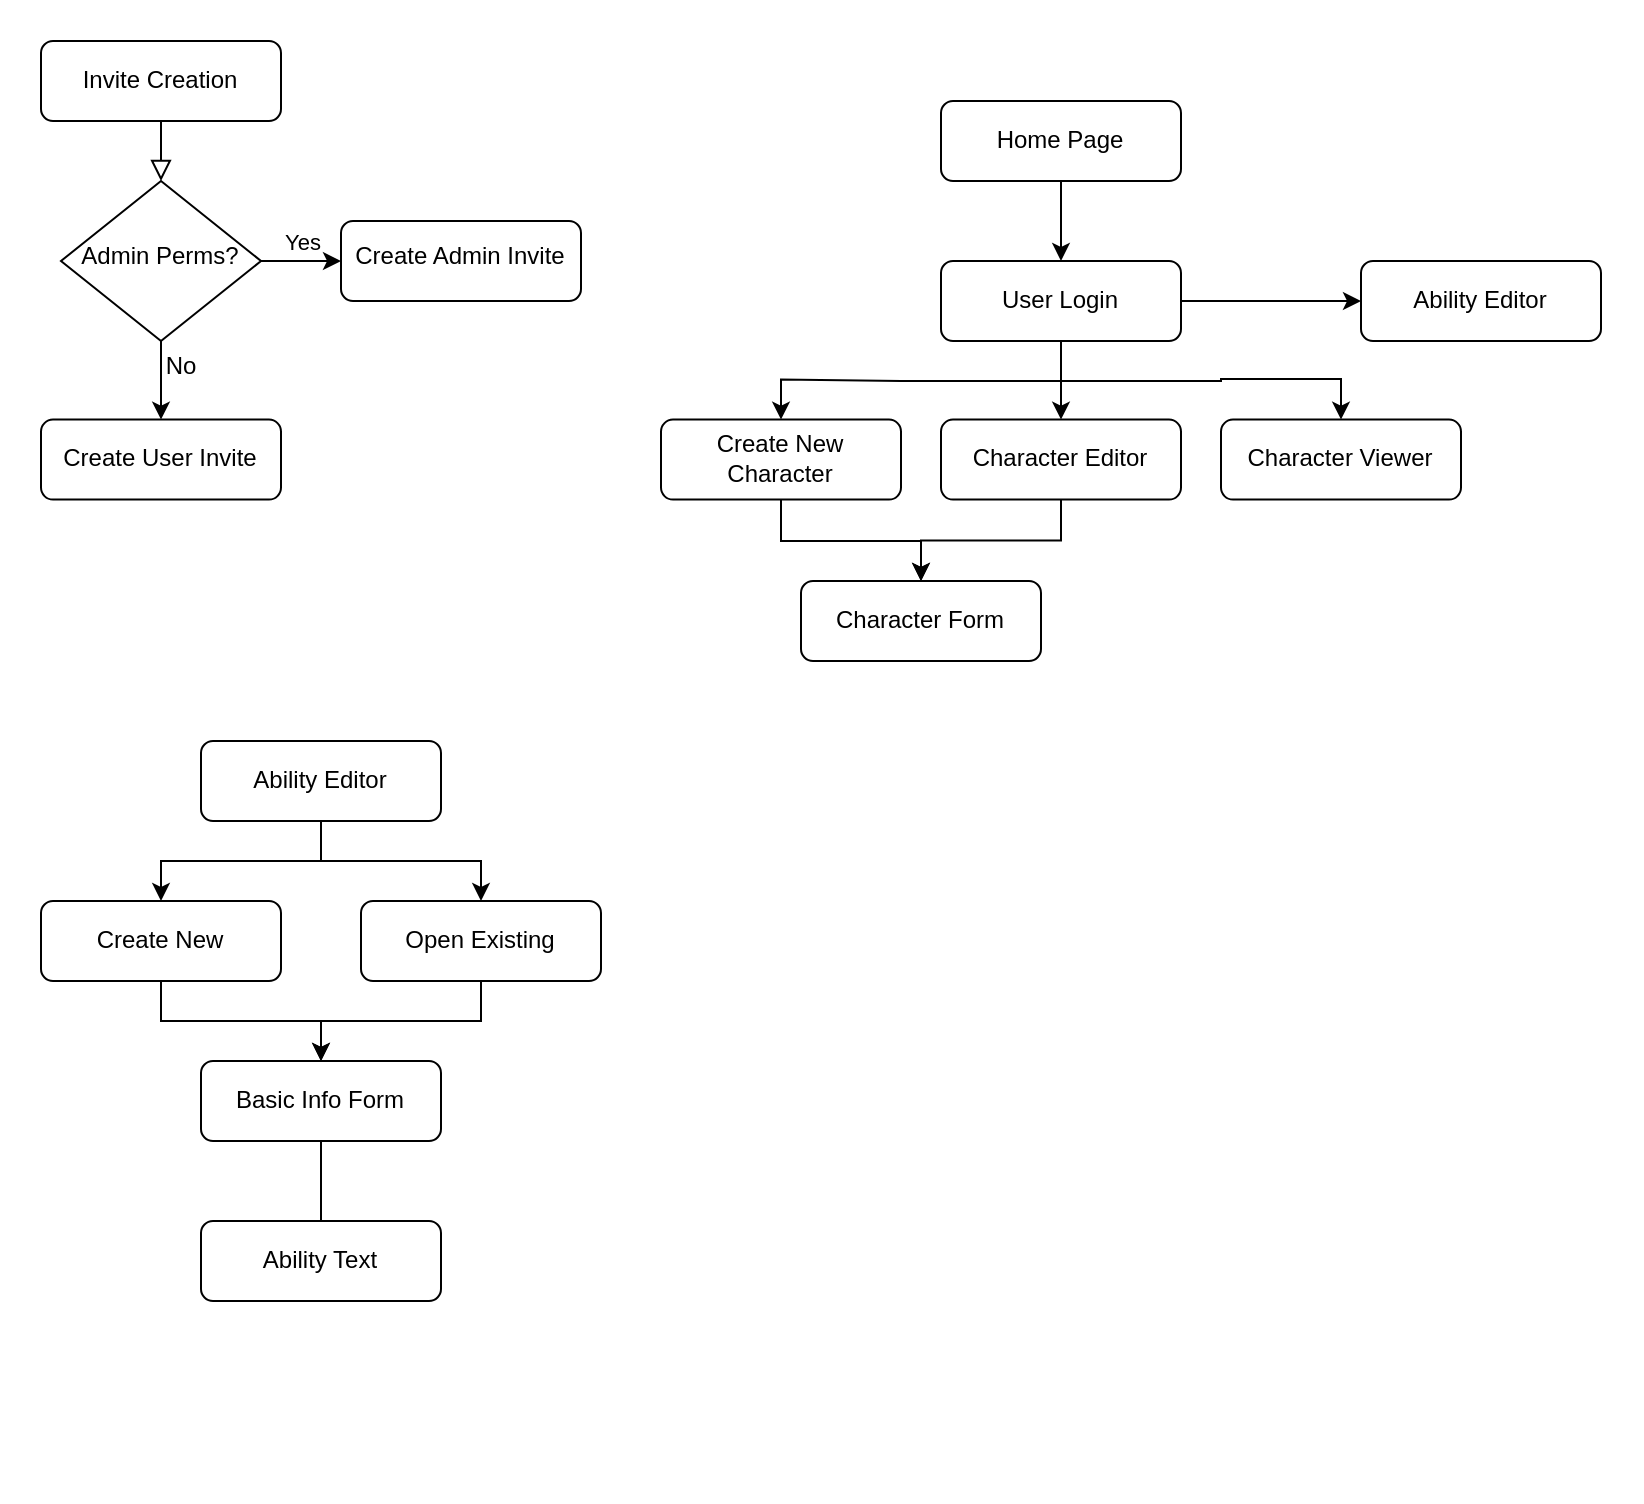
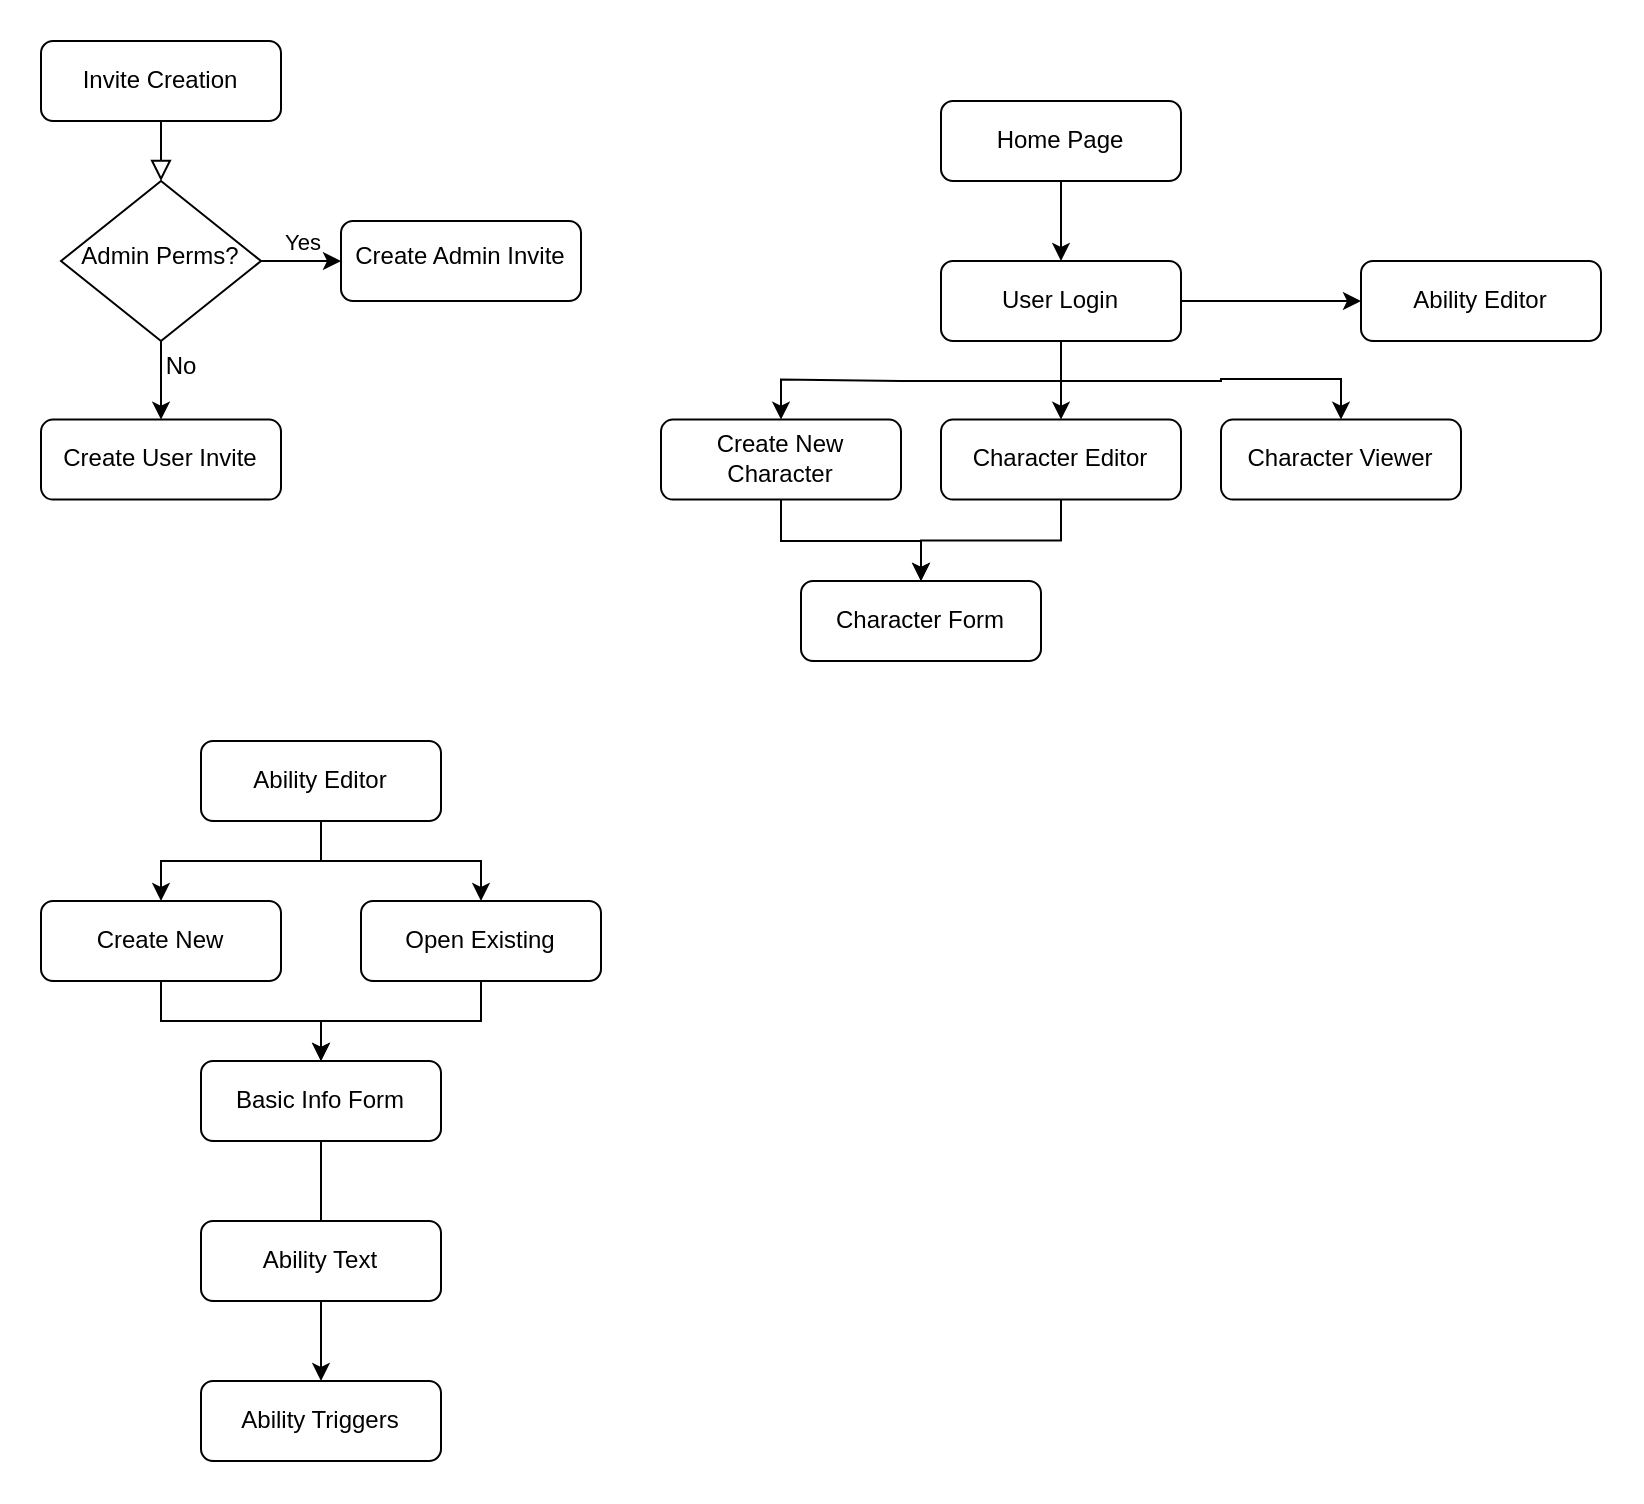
edge "Ability Text" -> "Ability Triggers": added
node "Ability Triggers": added
